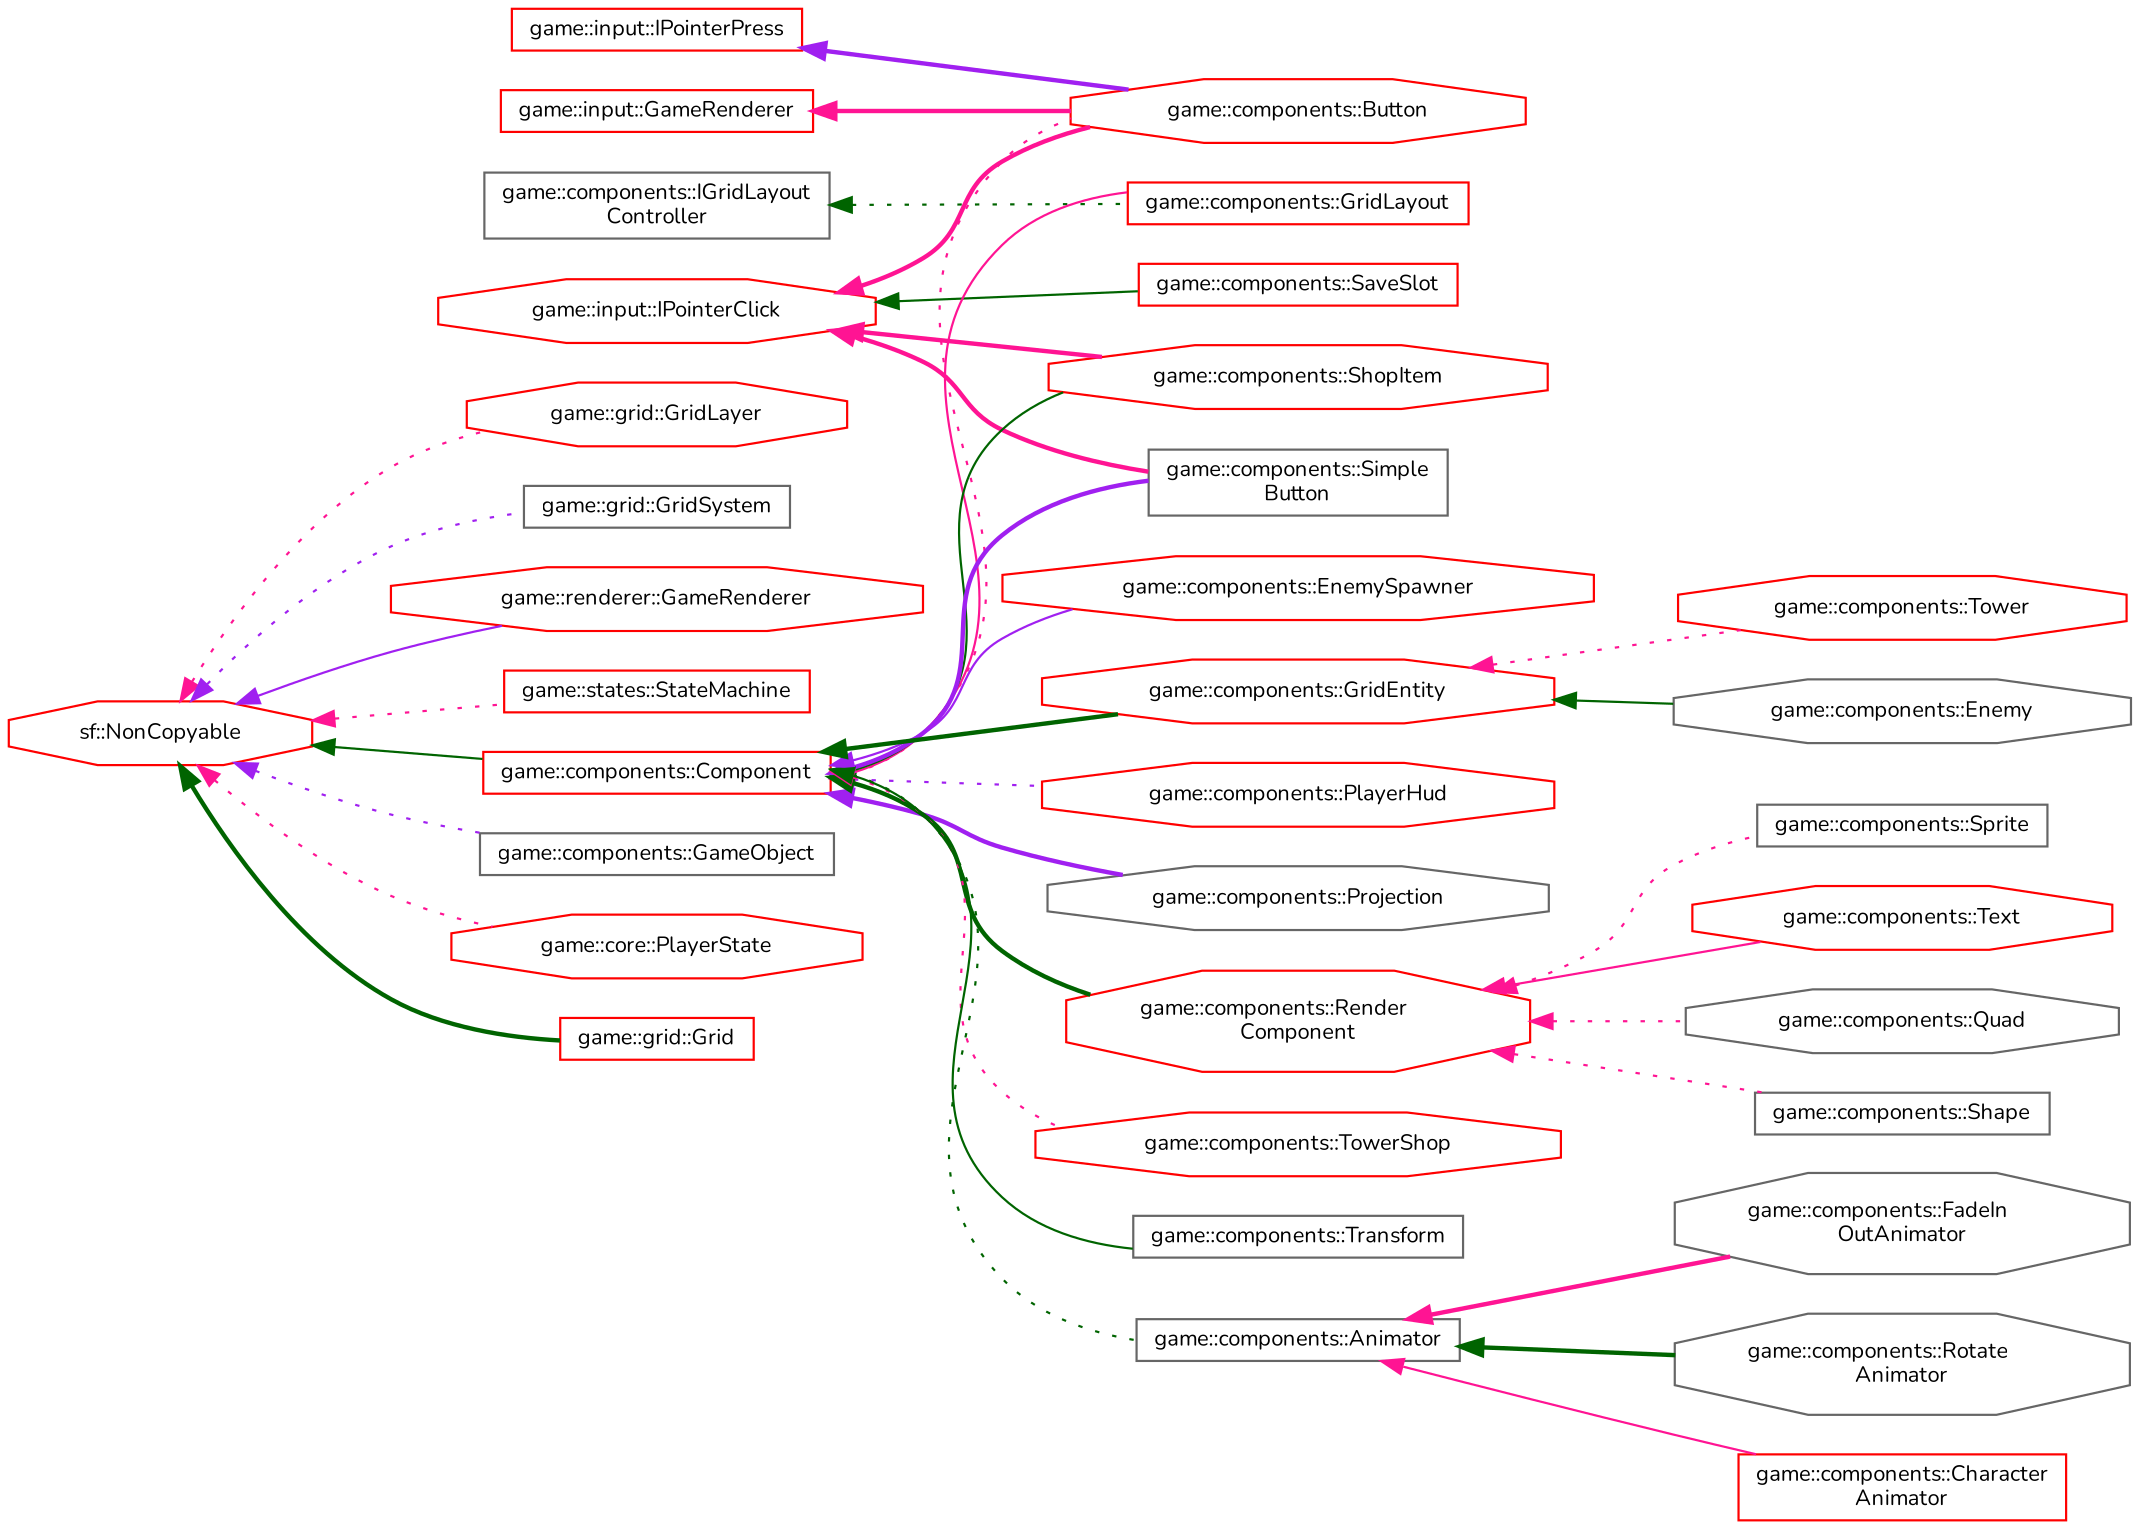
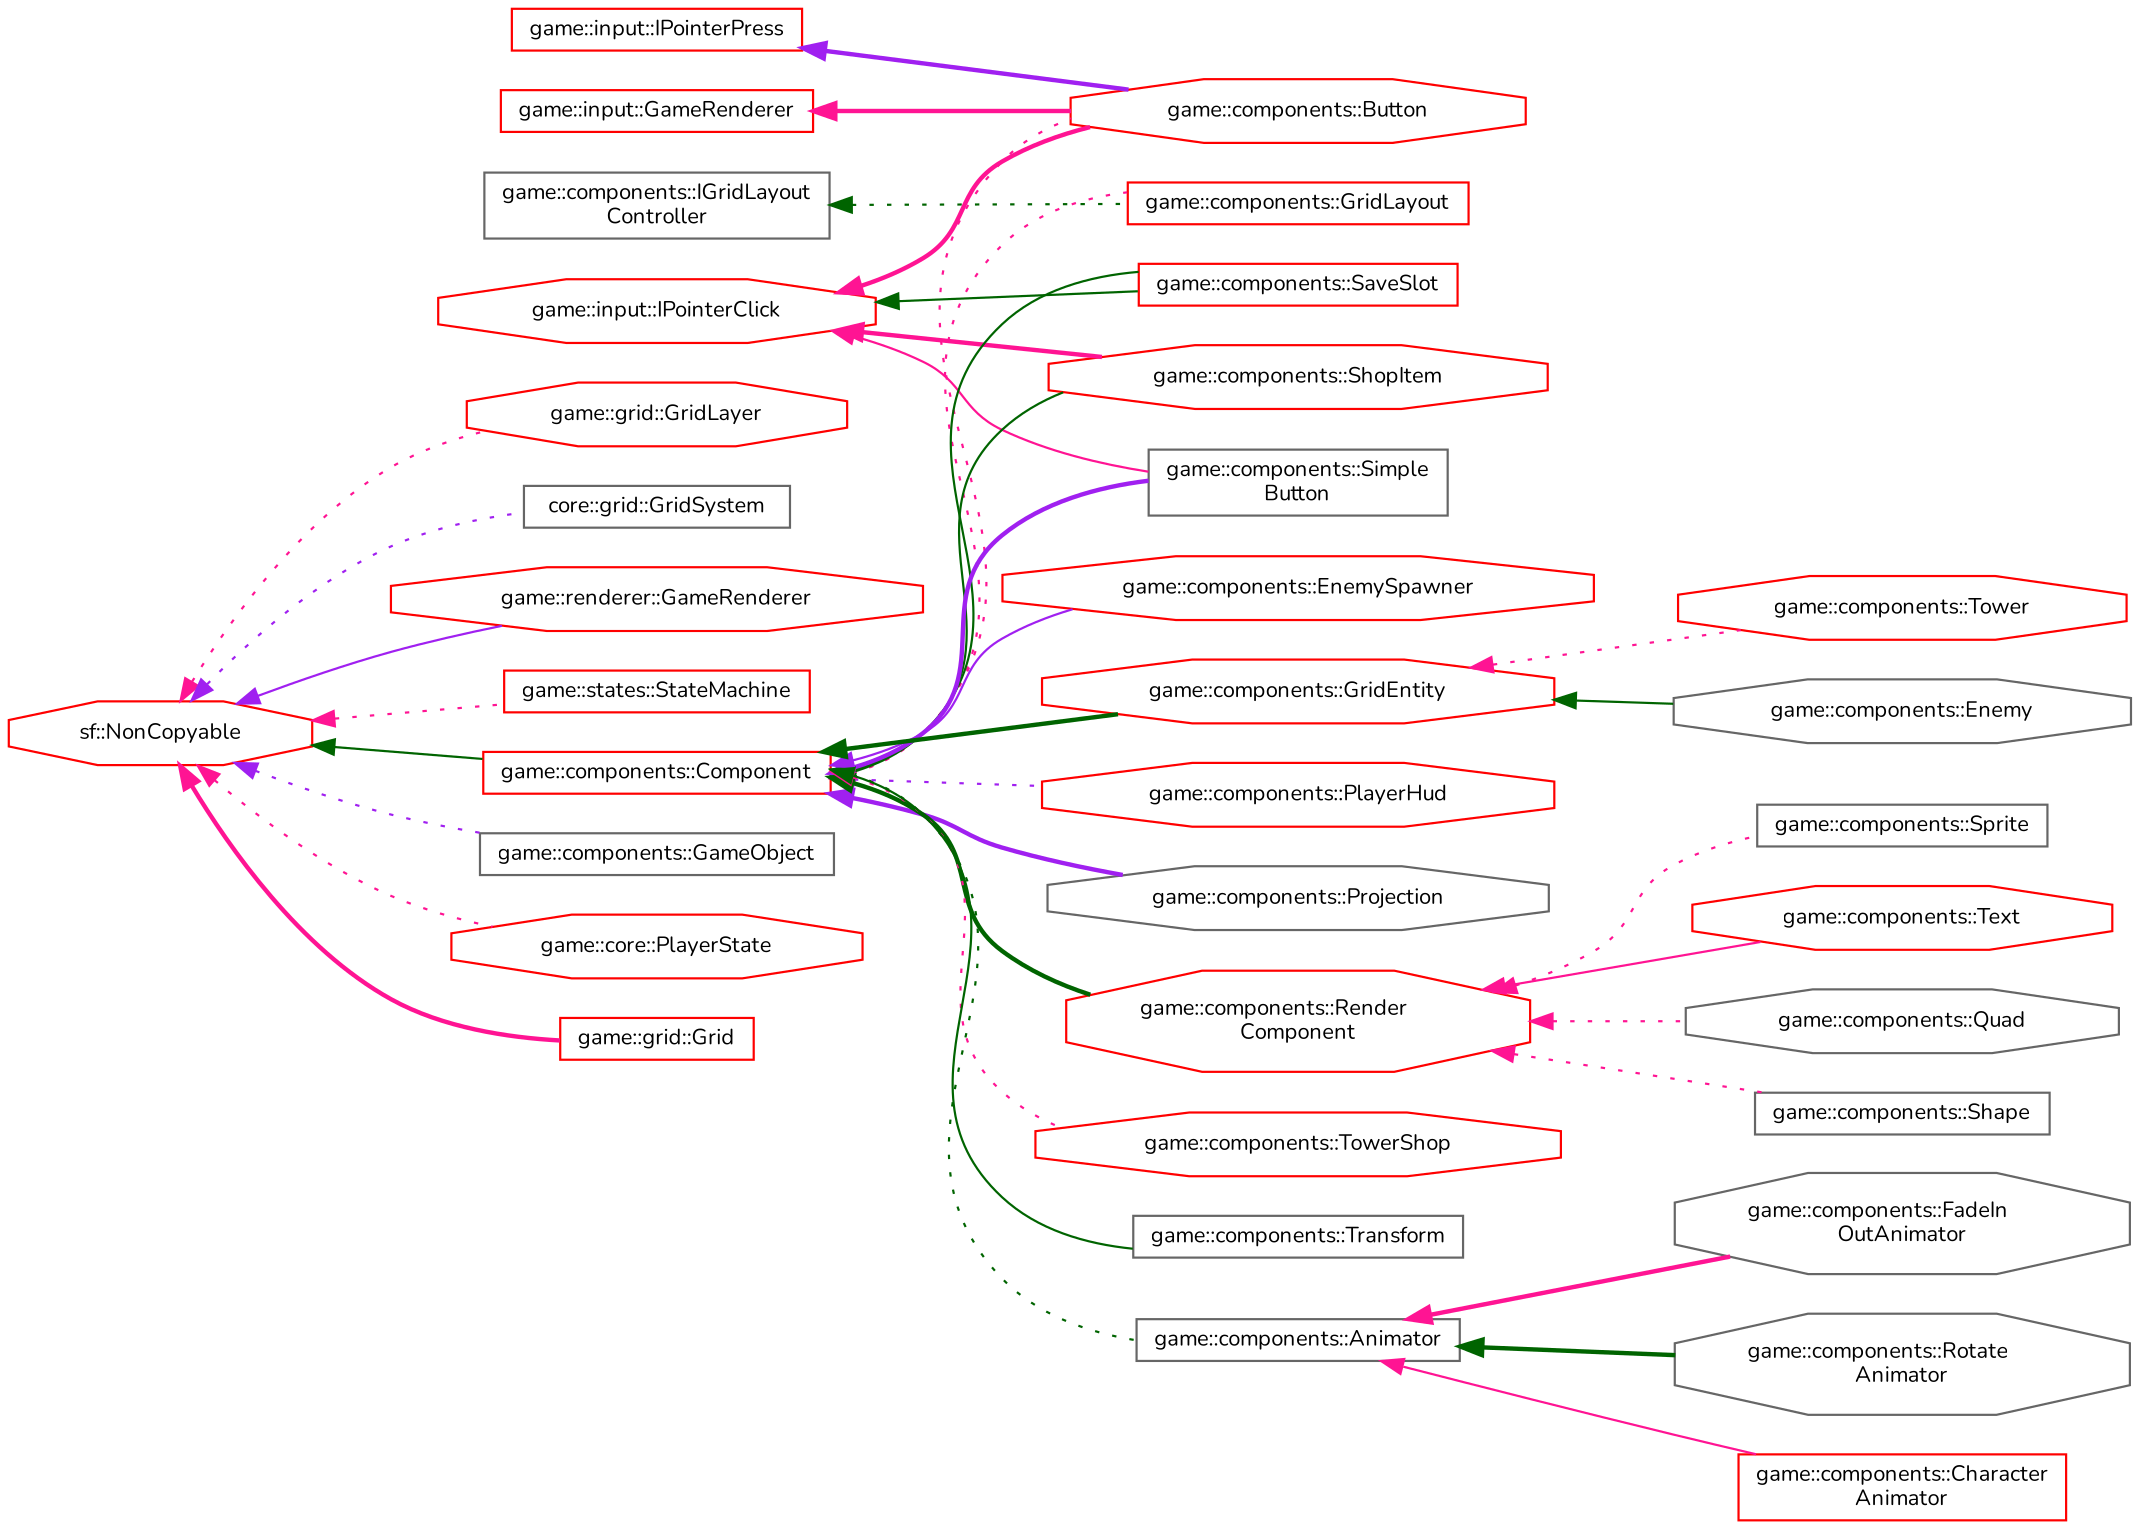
edge "game::components::GridLayout" -> "game::components::Component": style solid -> dotted
edge "game::components::SaveSlot" -> "game::components::Component": added
edge "game::components::Simple Button" -> "game::input::IPointerClick": style bold -> solid
node "game::grid::GridSystem": label "game::grid::GridSystem" -> "core::grid::GridSystem"
edge "game::grid::Grid" -> "sf::NonCopyable": color darkgreen -> deeppink
